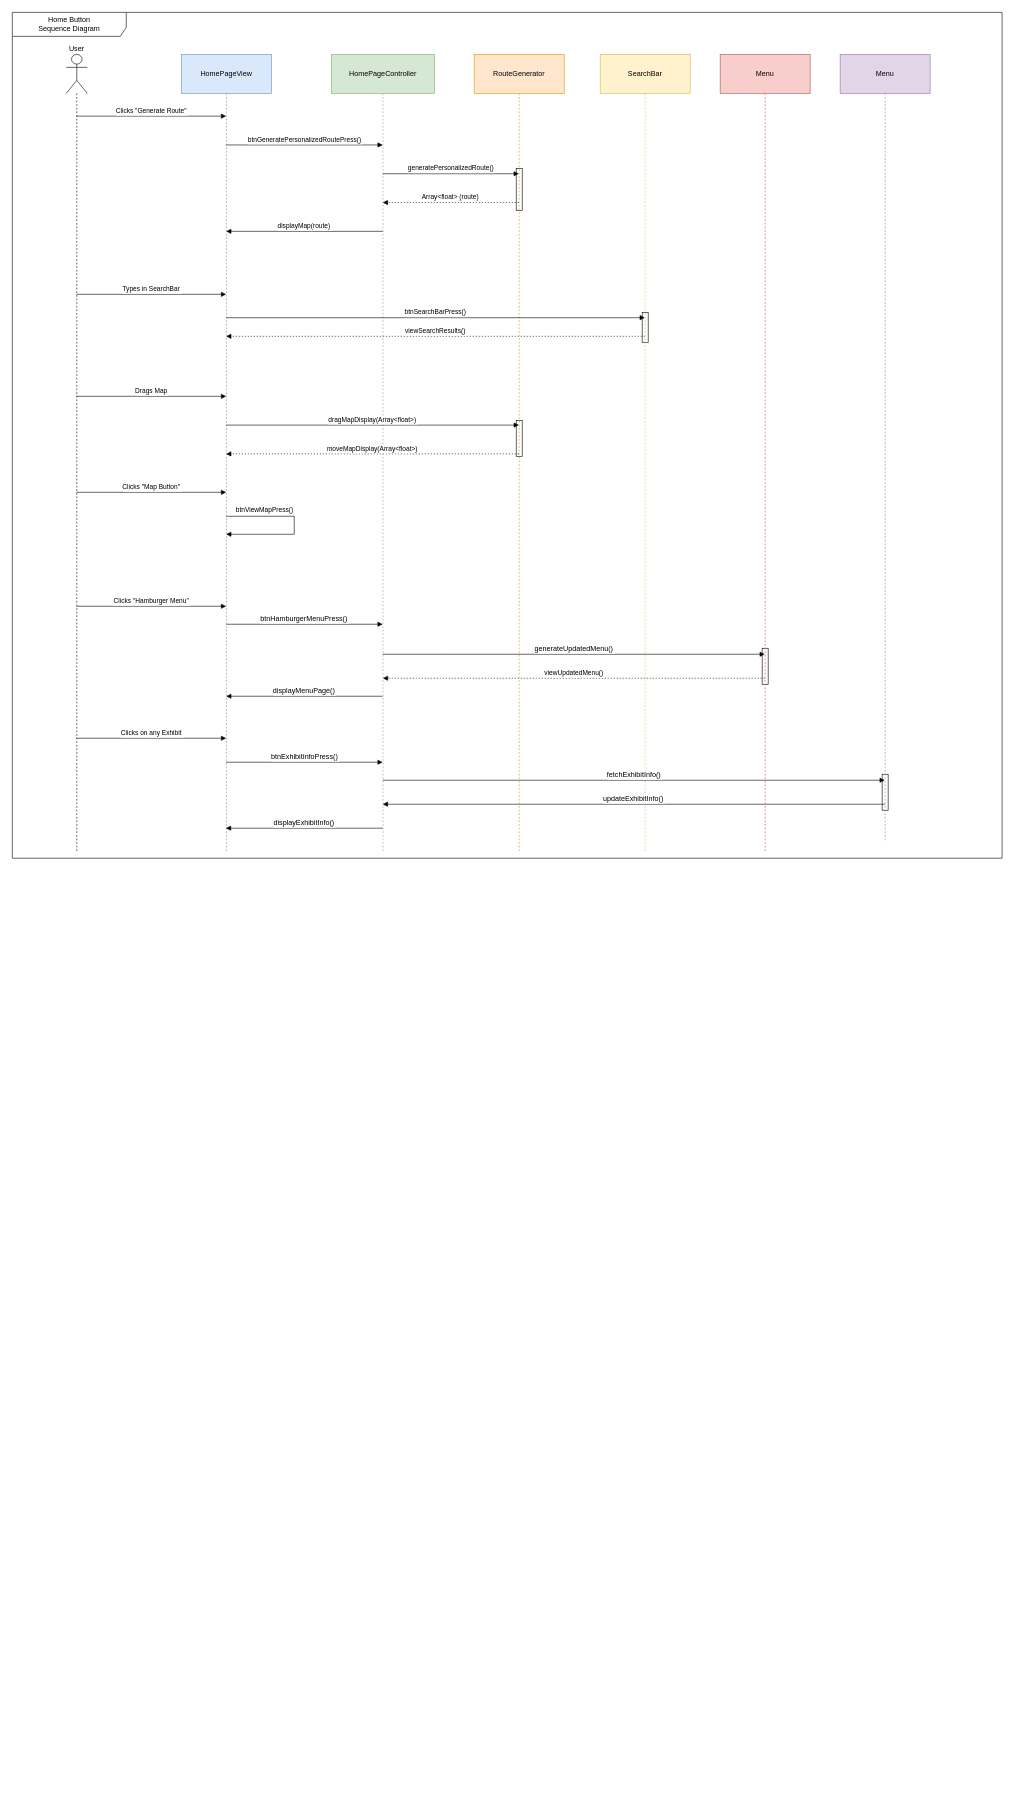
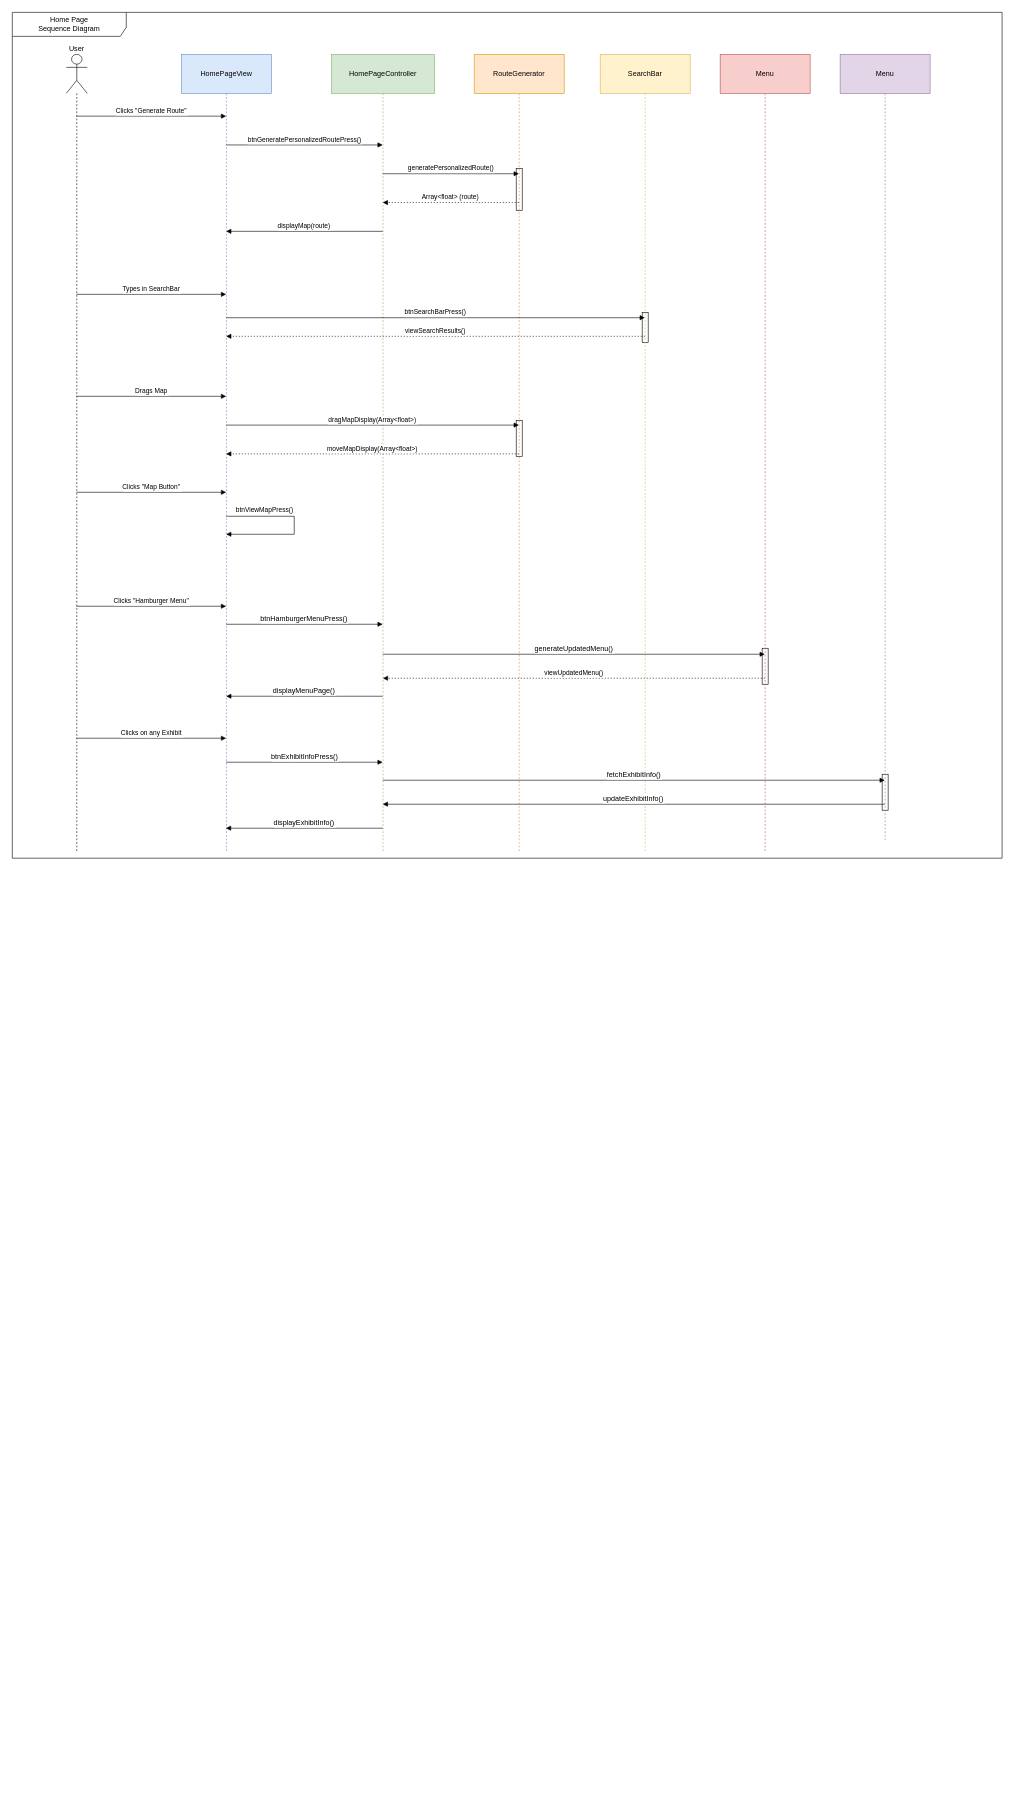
node "Home Button Sequence Diagram": label "Home Button Sequence Diagram" -> "Home Page Sequence Diagram"
